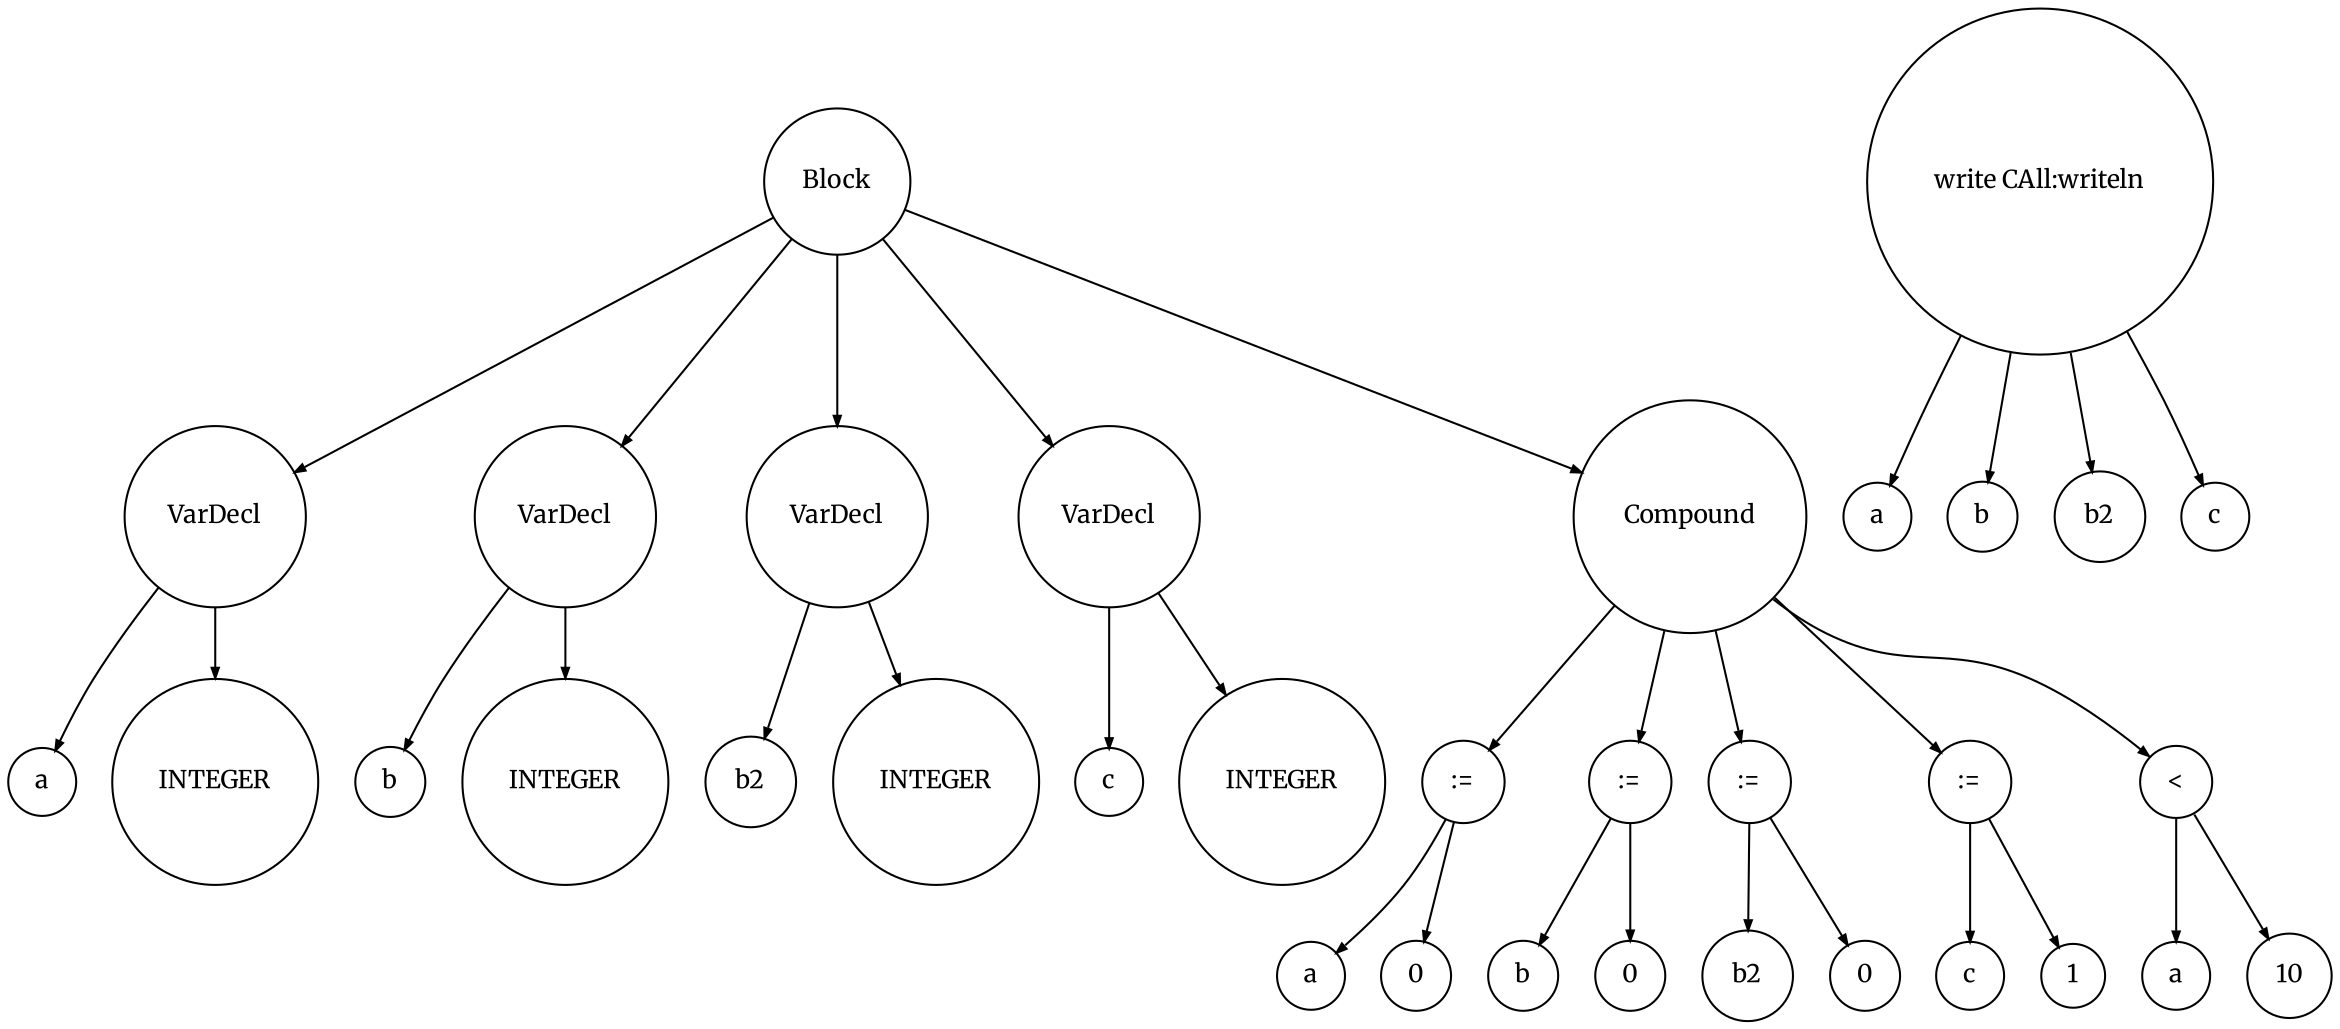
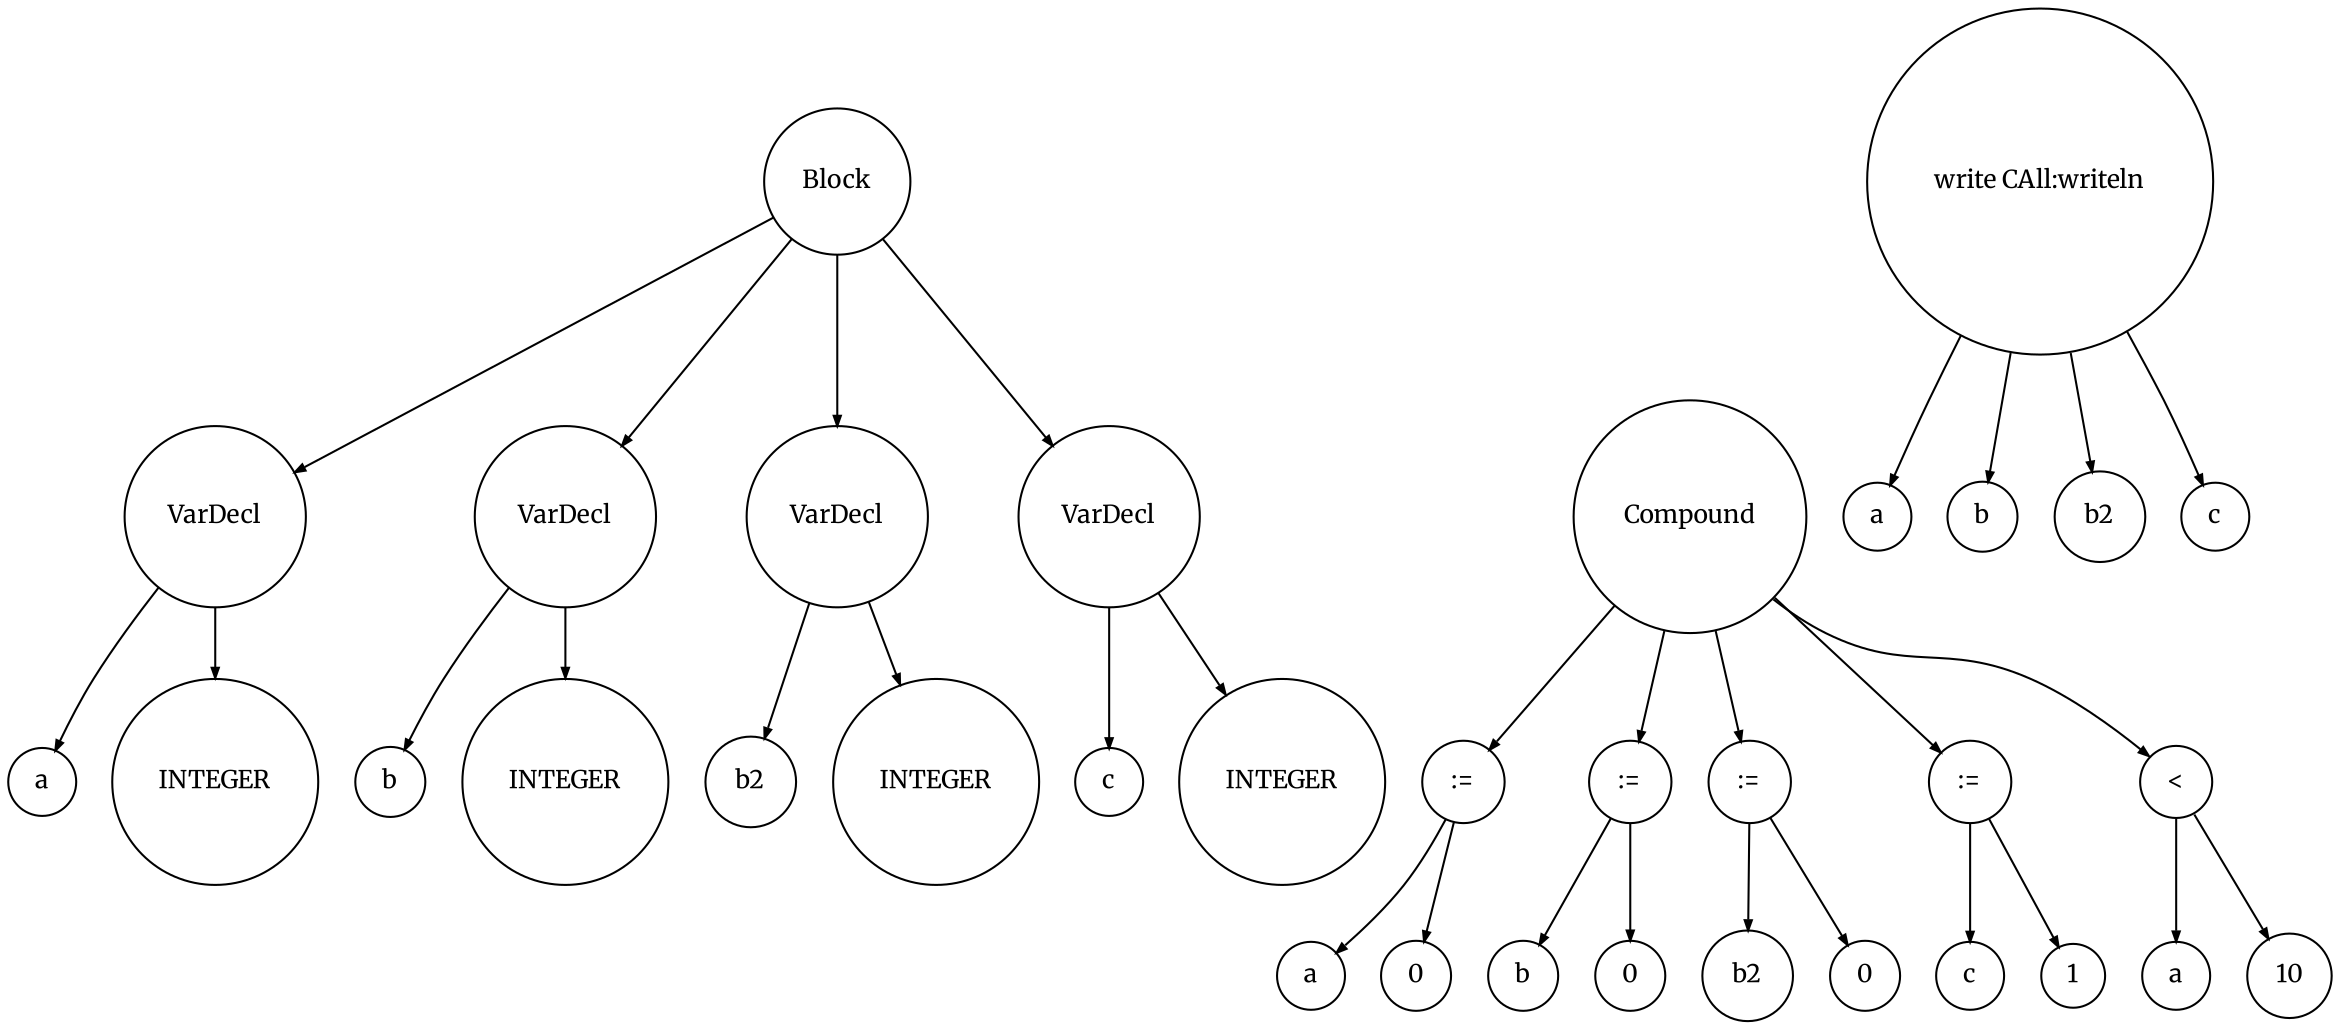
edge "Block" -> "Compound": removed
